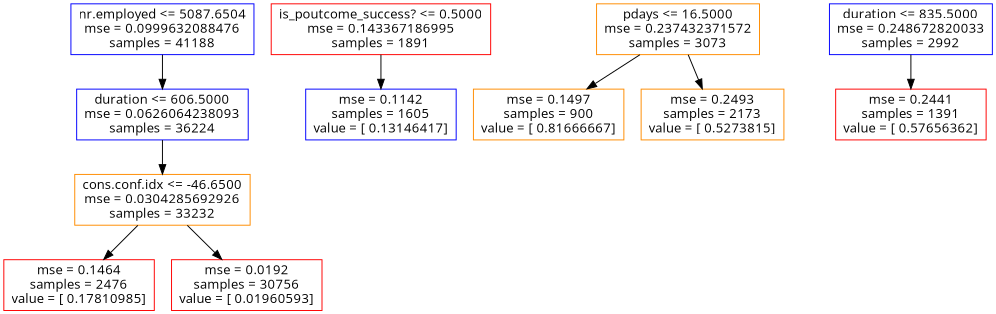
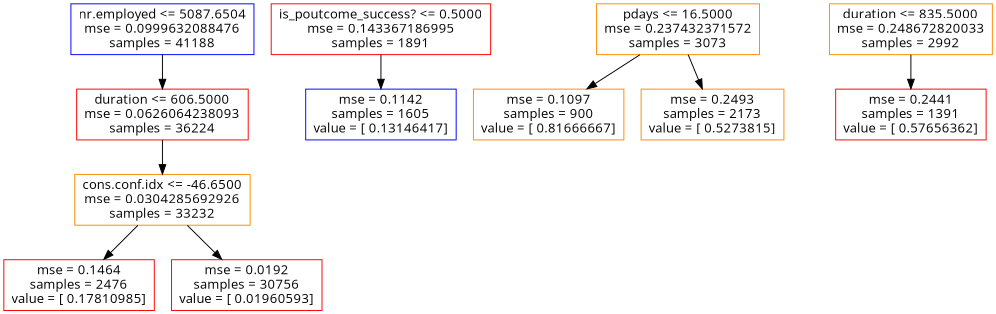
node "duration <= 835.5000 mse = 0.248672820033 samples = 2992": color blue -> darkorange
node "duration <= 606.5000 mse = 0.0626064238093 samples = 36224": color blue -> red
node "mse = 0.1497 samples = 900 value = [ 0.81666667]": label "mse = 0.1497 samples = 900 value = [ 0.81666667]" -> "mse = 0.1097 samples = 900 value = [ 0.81666667]"
